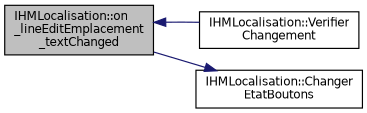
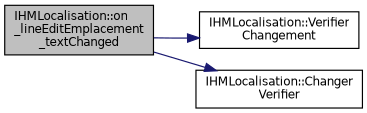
edge "IHMLocalisation::Verifier Changement" -> "IHMLocalisation::on _lineEditEmplacement _textChanged": reversed
node "IHMLocalisation::Changer EtatBoutons": label "IHMLocalisation::Changer EtatBoutons" -> "IHMLocalisation::Changer Verifier"
